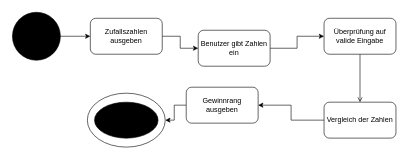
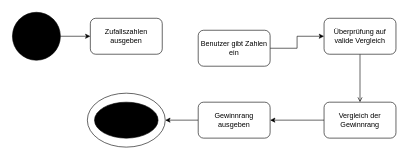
edge "Zufallszahlen ausgeben" -> "Benutzer gibt Zahlen ein": removed
node "Überprüfung auf valide Eingabe": label "Überprüfung auf valide Eingabe" -> "Überprüfung auf valide Vergleich"
node "Gewinnrang ausgeben": moved (222, 105) -> (234, 120)
node "Vergleich der Zahlen": label "Vergleich der Zahlen" -> "Vergleich der Gewinnrang"
